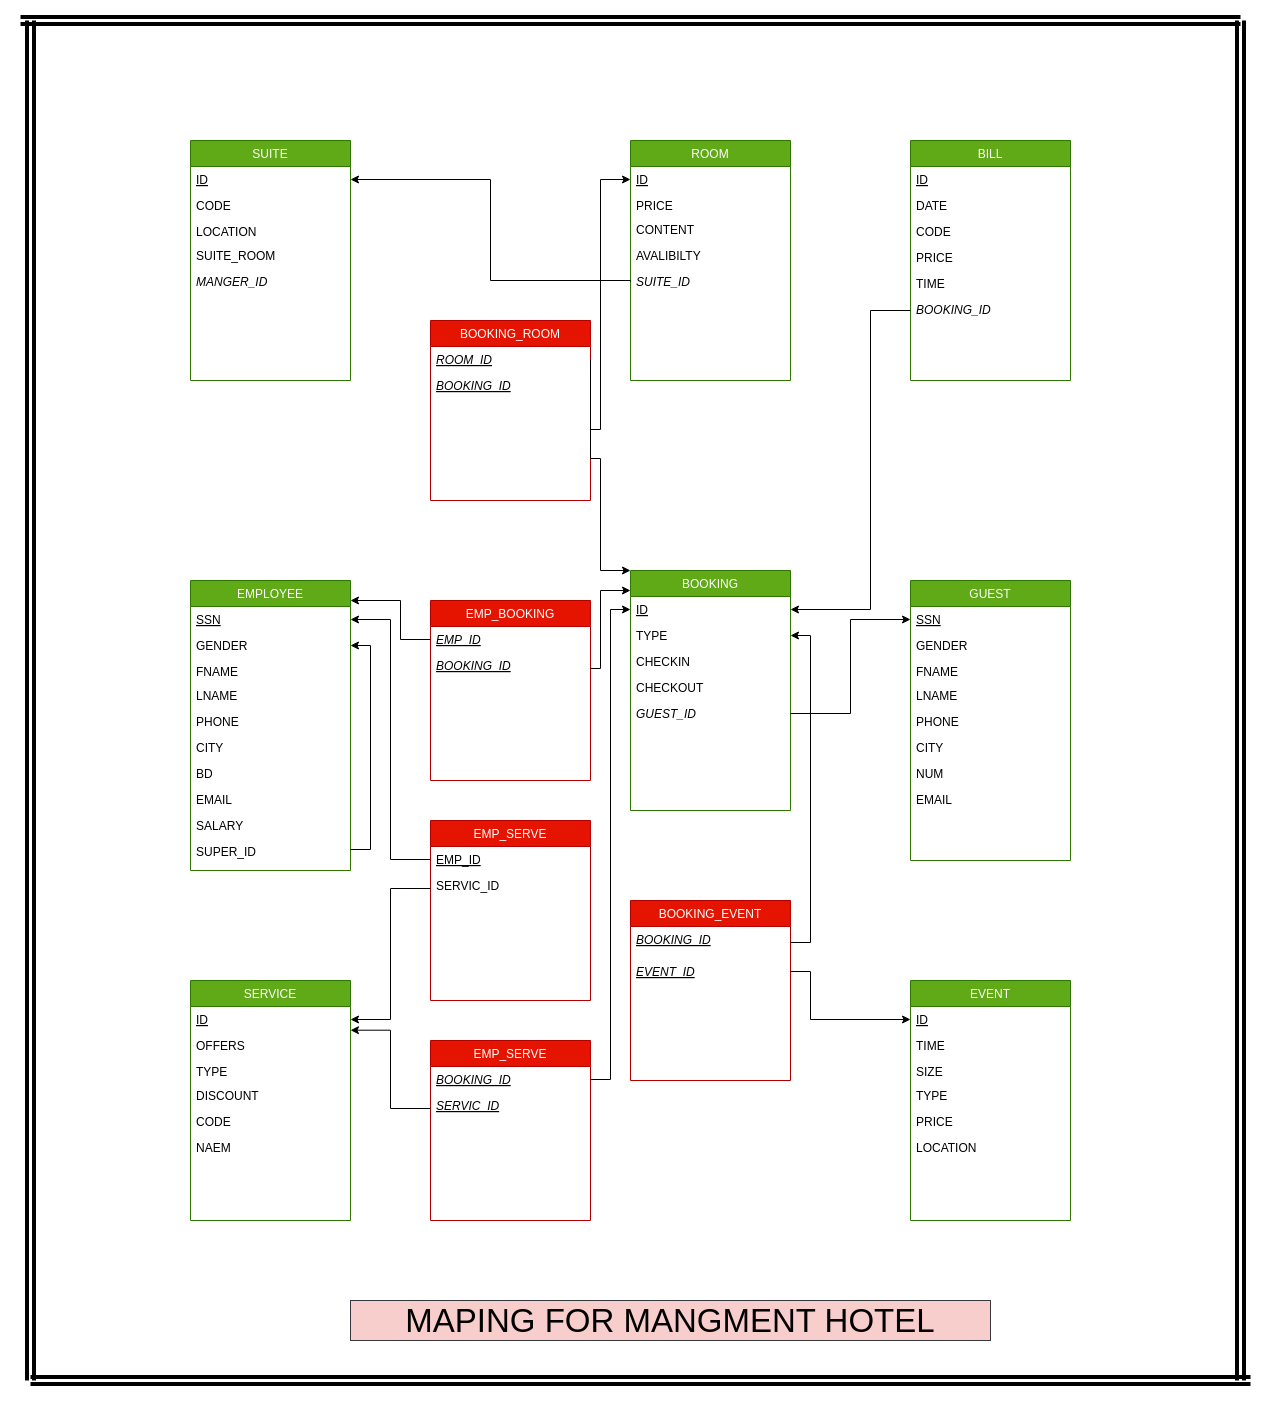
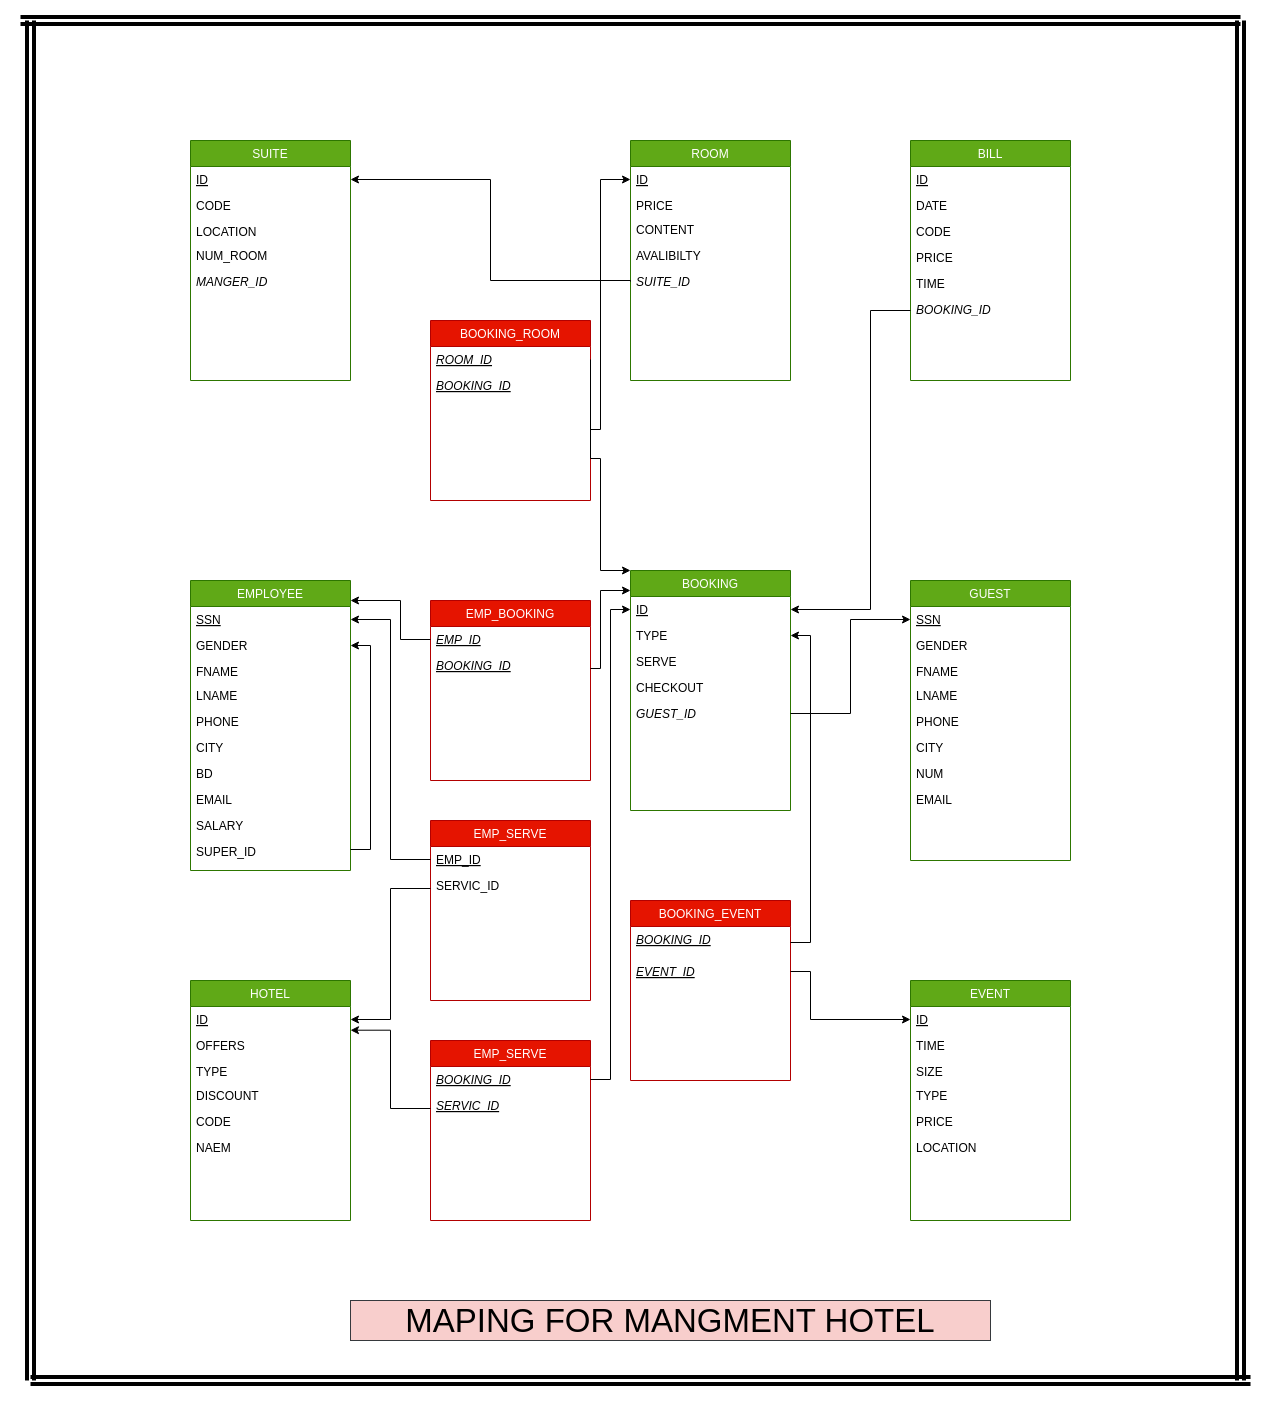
node "SUITE_ROOM": label "SUITE_ROOM" -> "NUM_ROOM"
node "CHECKIN": label "CHECKIN" -> "SERVE"
node "SERVICE": label "SERVICE" -> "HOTEL"
